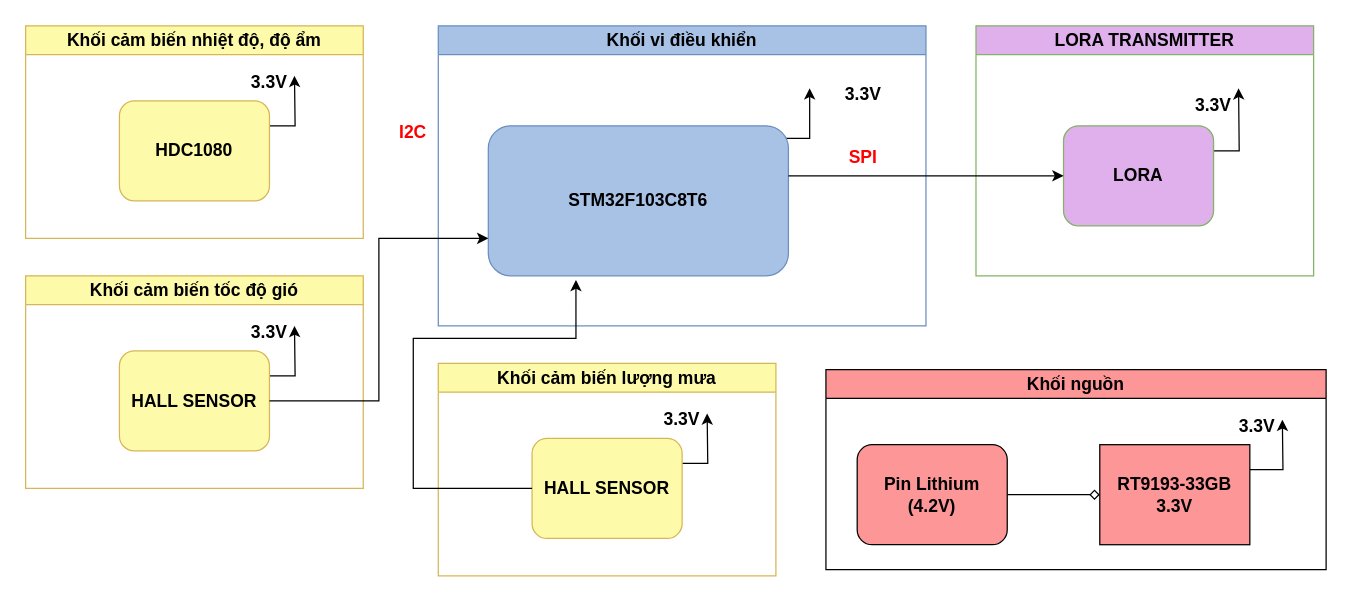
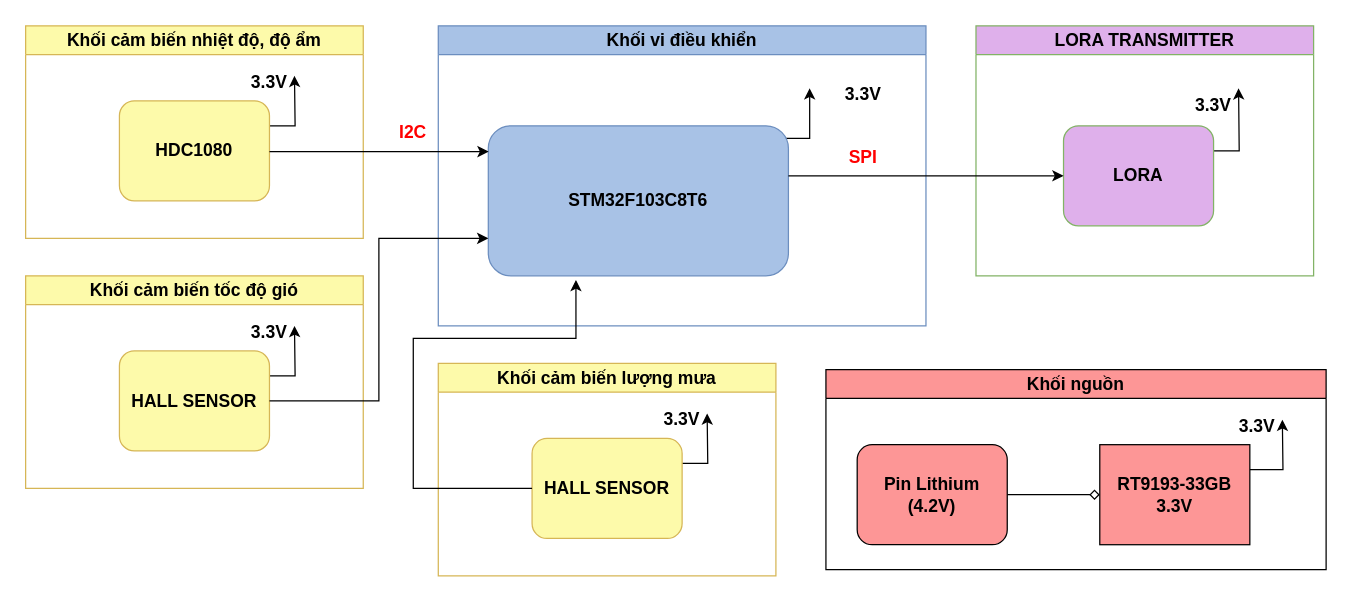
edge "HDC1080" -> "STM32F103C8T6": added
